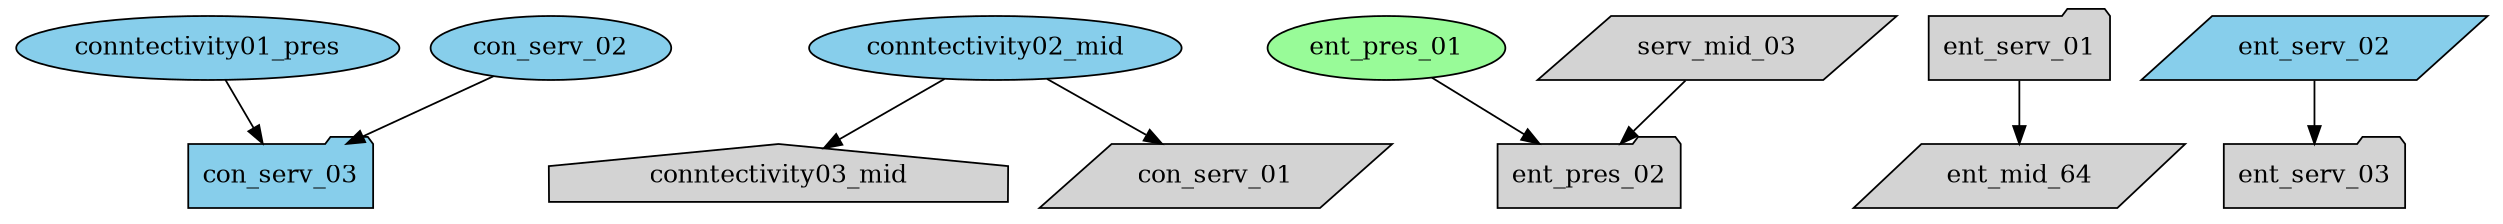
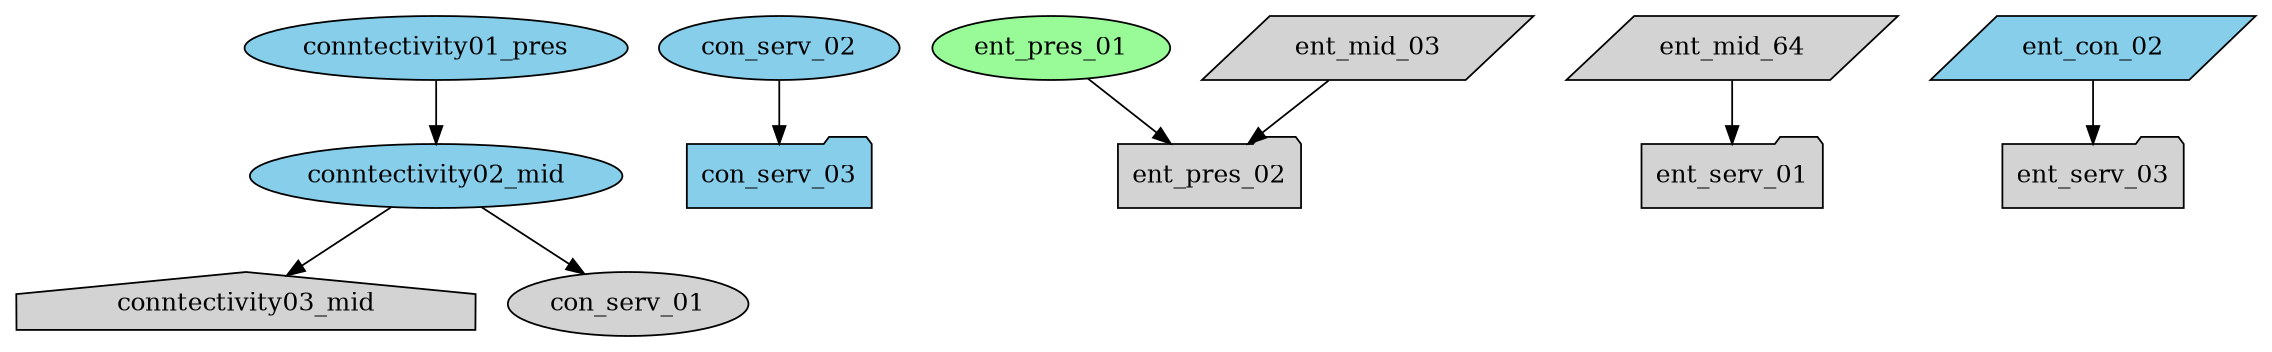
node "serv_mid_03": label "serv_mid_03" -> "ent_mid_03"
node "ent_serv_02": label "ent_serv_02" -> "ent_con_02"
edge "ent_serv_01" -> "ent_mid_64": reversed
edge "conntectivity01_pres" -> "con_serv_03": now "conntectivity01_pres" -> "conntectivity02_mid"
node "con_serv_01": shape parallelogram -> ellipse
